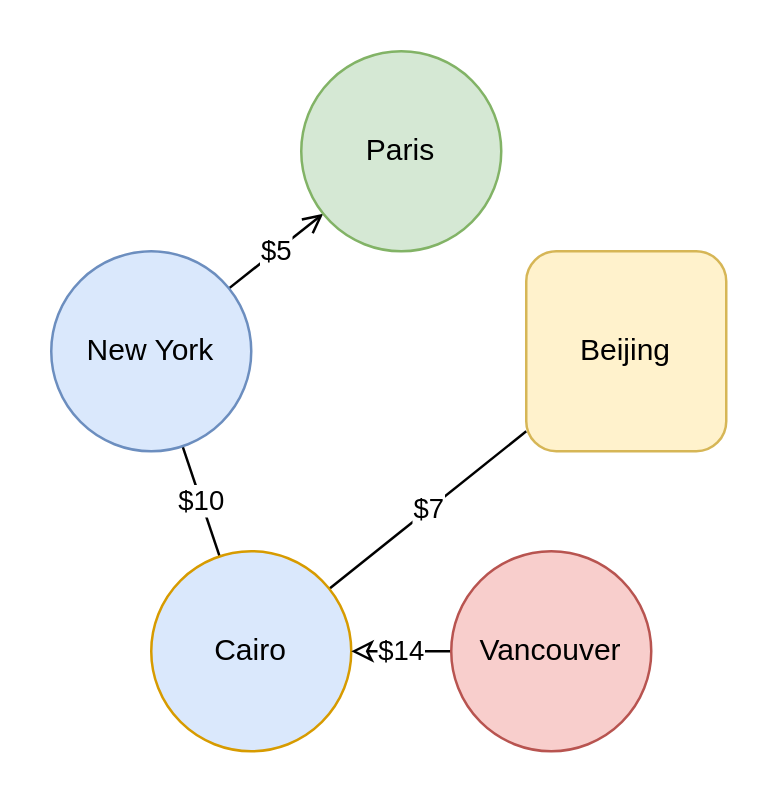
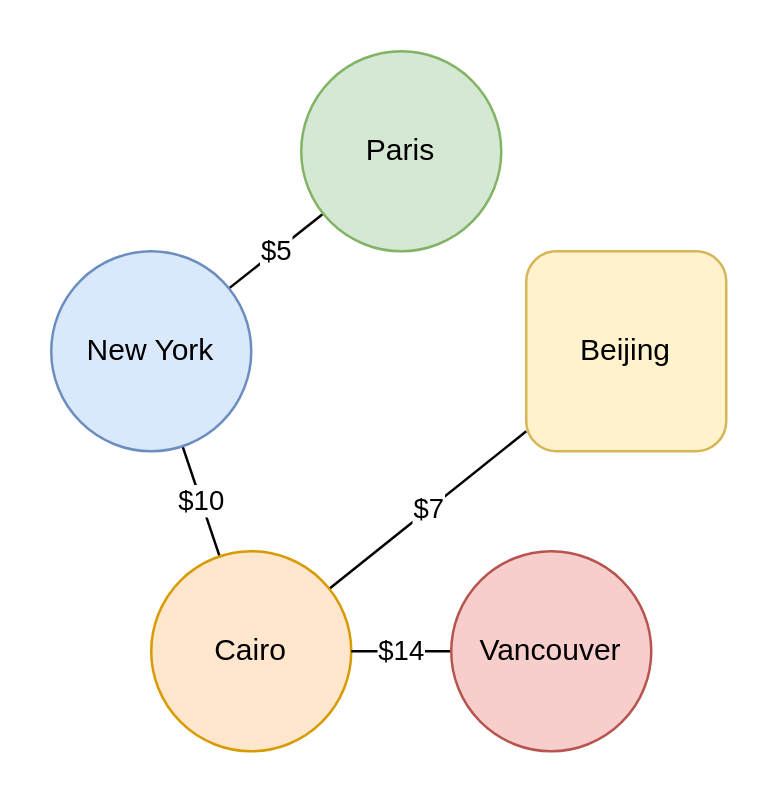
edge "New York" -> "Paris": arrowhead open -> none
node "Cairo": fillcolor #dae8fc -> #ffe6cc
edge "Vancouver" -> "Cairo": arrowhead classic -> none
